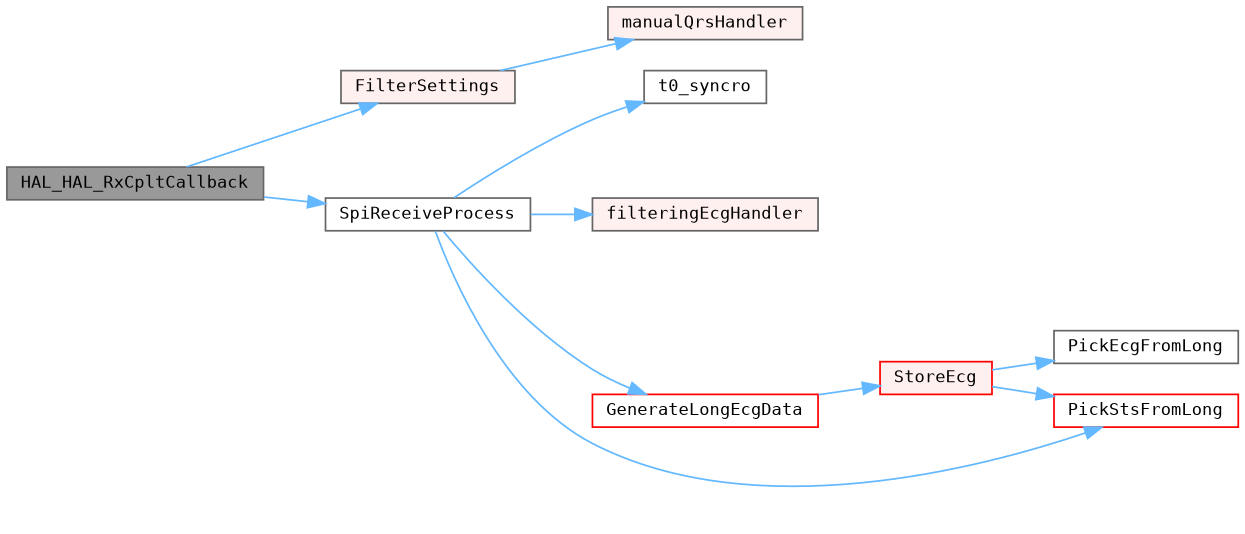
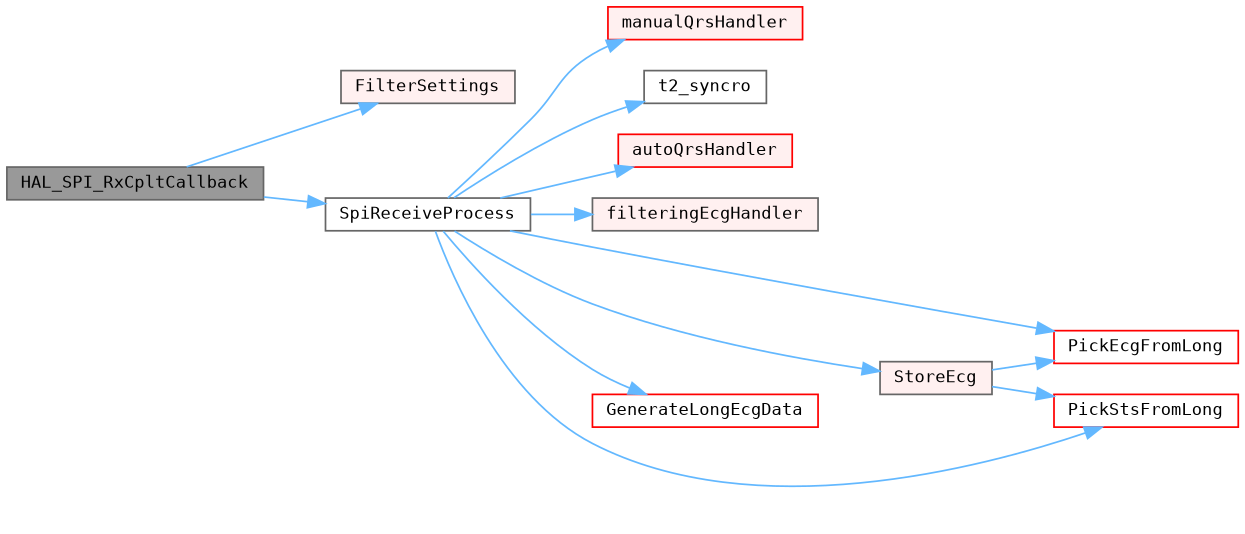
node "manualQrsHandler": color grey40 -> red
edge "FilterSettings" -> "manualQrsHandler": now "SpiReceiveProcess" -> "manualQrsHandler"
node "t0_syncro": label "t0_syncro" -> "t2_syncro"
node "autoQrsHandler": added
node "HAL_HAL_RxCpltCallback": label "HAL_HAL_RxCpltCallback" -> "HAL_SPI_RxCpltCallback"
edge "SpiReceiveProcess" -> "PickEcgFromLong": added
node "PickEcgFromLong": color grey40 -> red
node "StoreEcg": color red -> grey40
edge "GenerateLongEcgData" -> "StoreEcg": now "SpiReceiveProcess" -> "StoreEcg"
